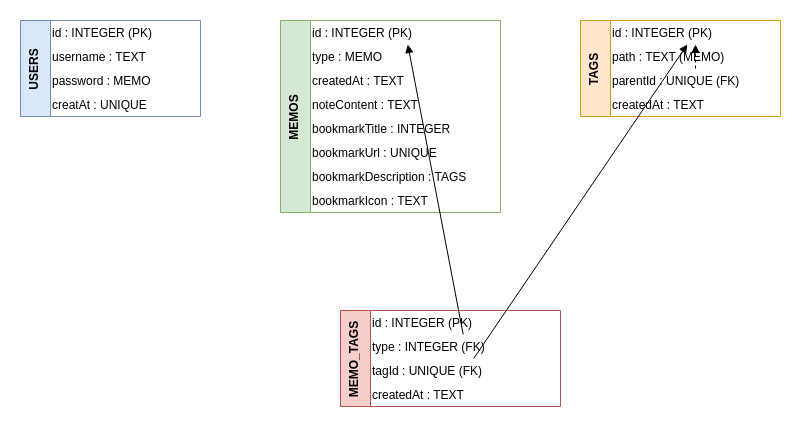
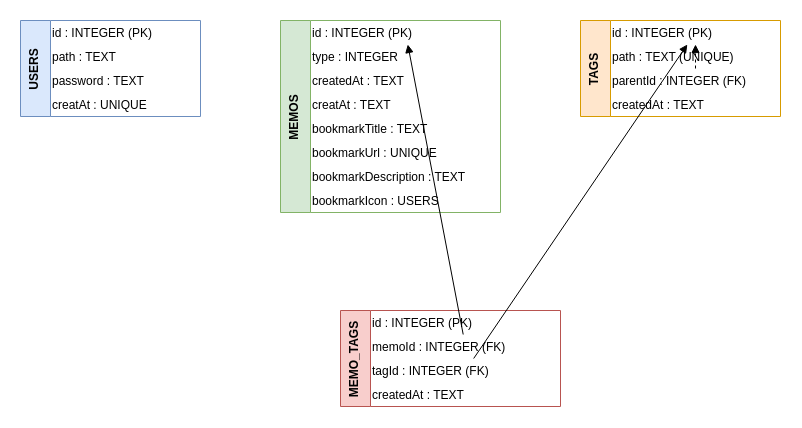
node "username : TEXT": label "username : TEXT" -> "path : TEXT"
node "type : MEMO": label "type : MEMO" -> "type : INTEGER"
node "path : TEXT (MEMO)": label "path : TEXT (MEMO)" -> "path : TEXT (UNIQUE)"
node "password : MEMO": label "password : MEMO" -> "password : TEXT"
node "parentId : UNIQUE (FK)": label "parentId : UNIQUE (FK)" -> "parentId : INTEGER (FK)"
node "noteContent : TEXT": label "noteContent : TEXT" -> "creatAt : TEXT"
node "bookmarkTitle : INTEGER": label "bookmarkTitle : INTEGER" -> "bookmarkTitle : TEXT"
node "bookmarkDescription : TAGS": label "bookmarkDescription : TAGS" -> "bookmarkDescription : TEXT"
node "bookmarkIcon : TEXT": label "bookmarkIcon : TEXT" -> "bookmarkIcon : USERS"
node "type : INTEGER (FK)": label "type : INTEGER (FK)" -> "memoId : INTEGER (FK)"
node "tagId : UNIQUE (FK)": label "tagId : UNIQUE (FK)" -> "tagId : INTEGER (FK)"
